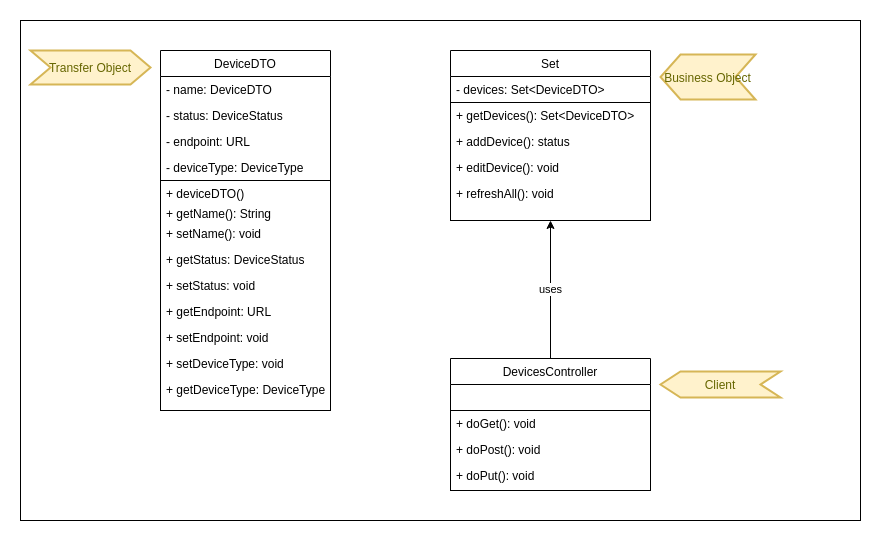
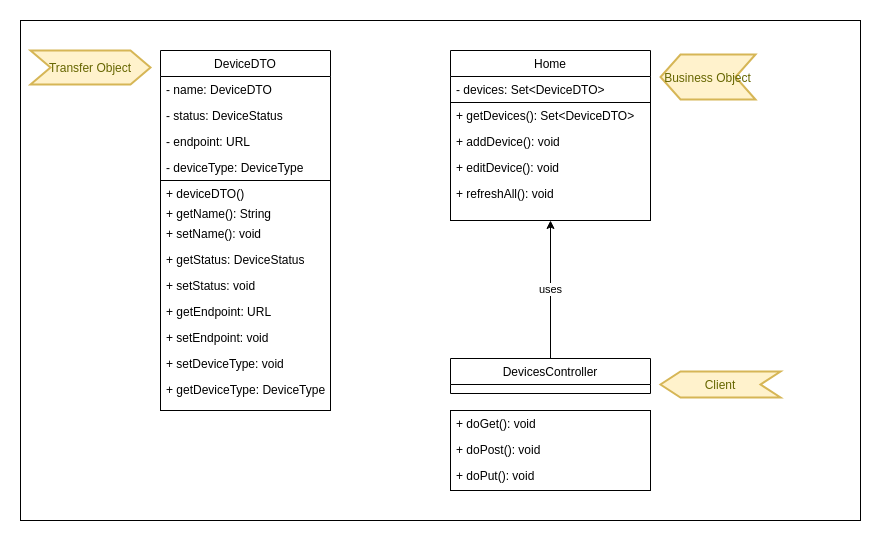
node "Set": label "Set" -> "Home"
node "+ addDevice(): status": label "+ addDevice(): status" -> "+ addDevice(): void"
node "DevicesController": size 200x52 -> 200x35
